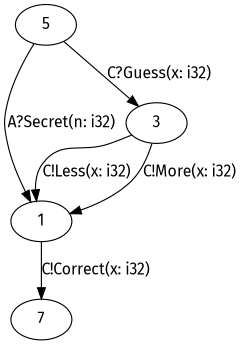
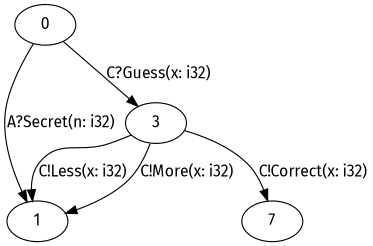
node "5": label "5" -> "0"
edge "1" -> "7": now "3" -> "7"
